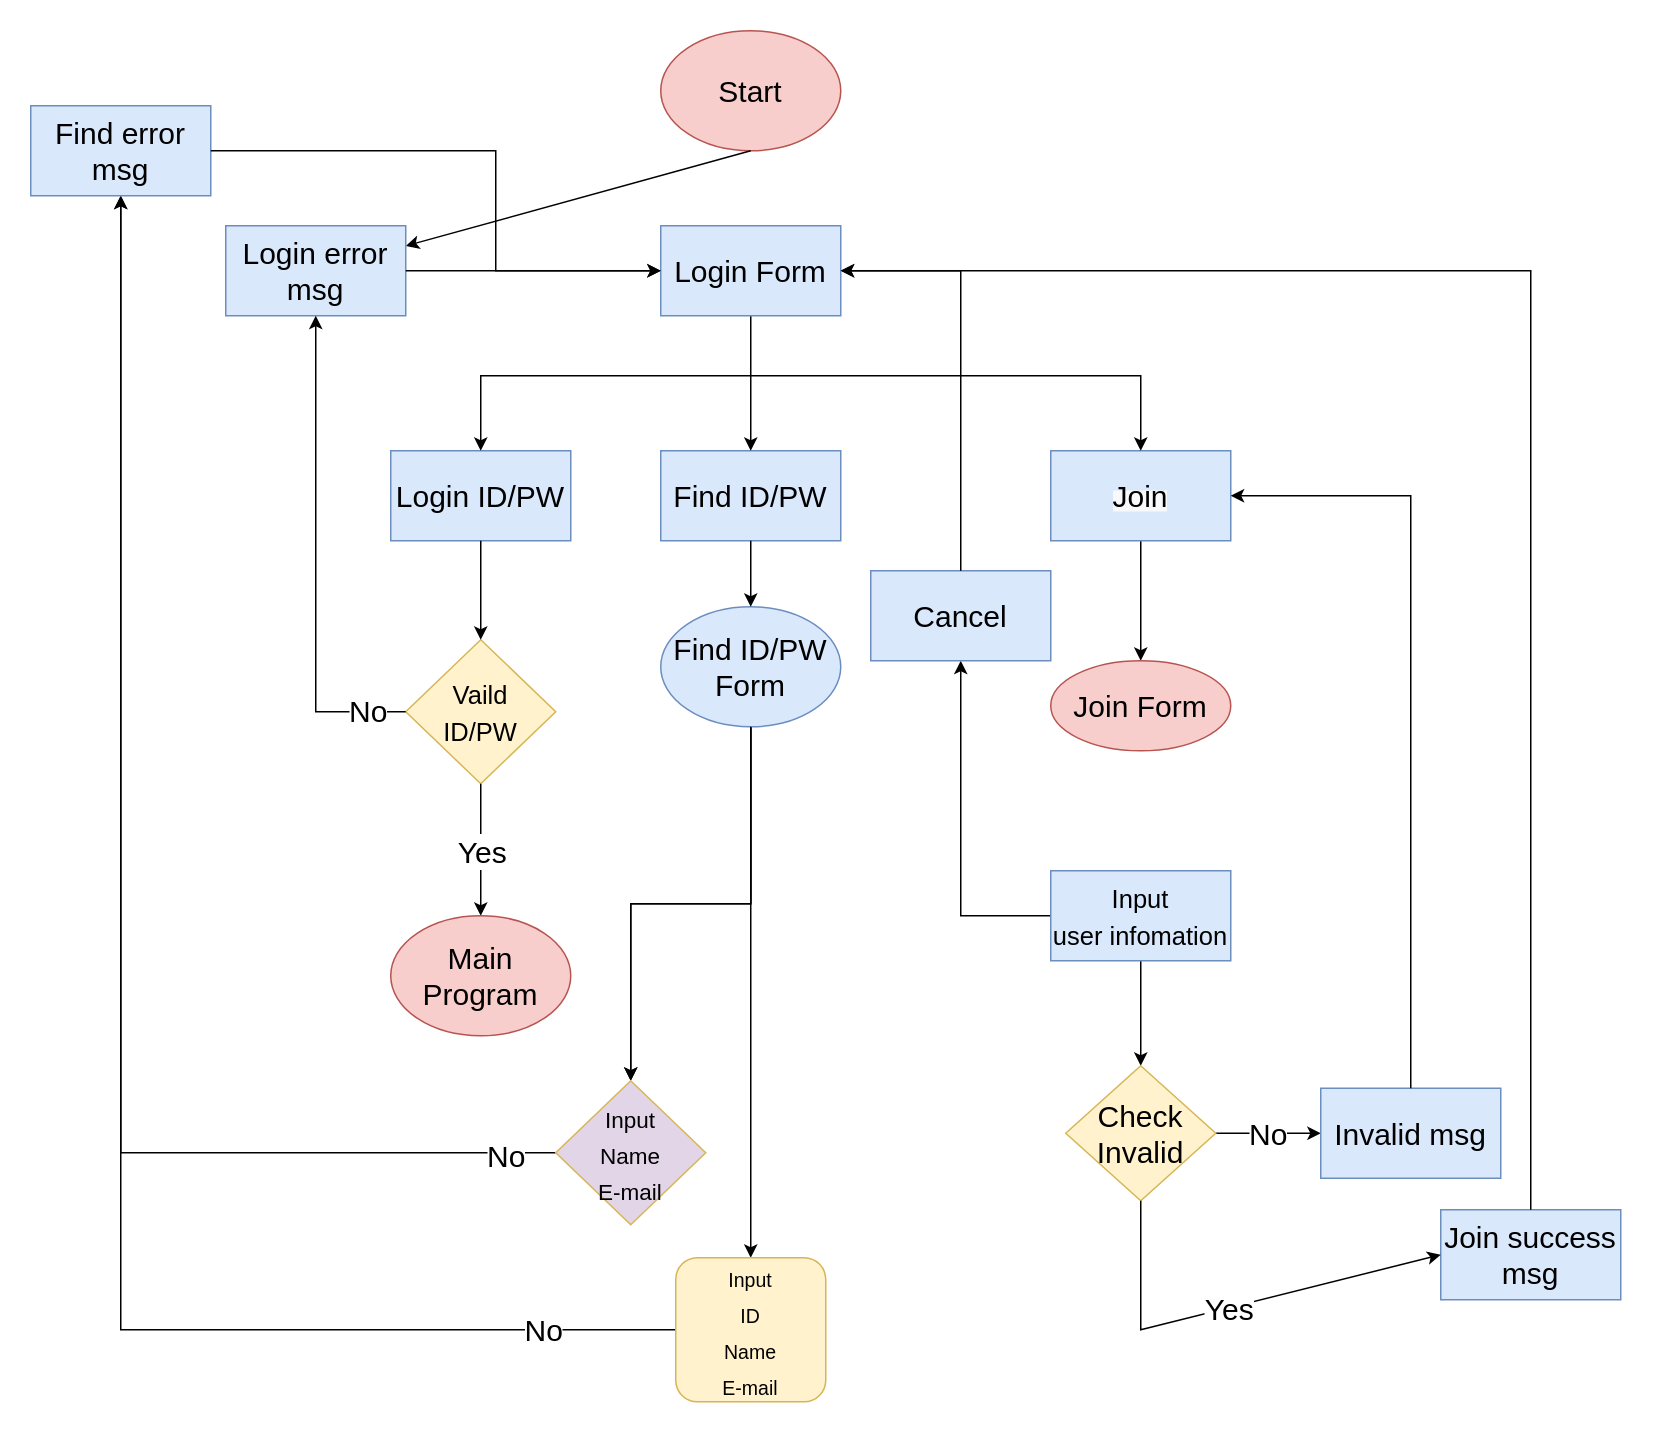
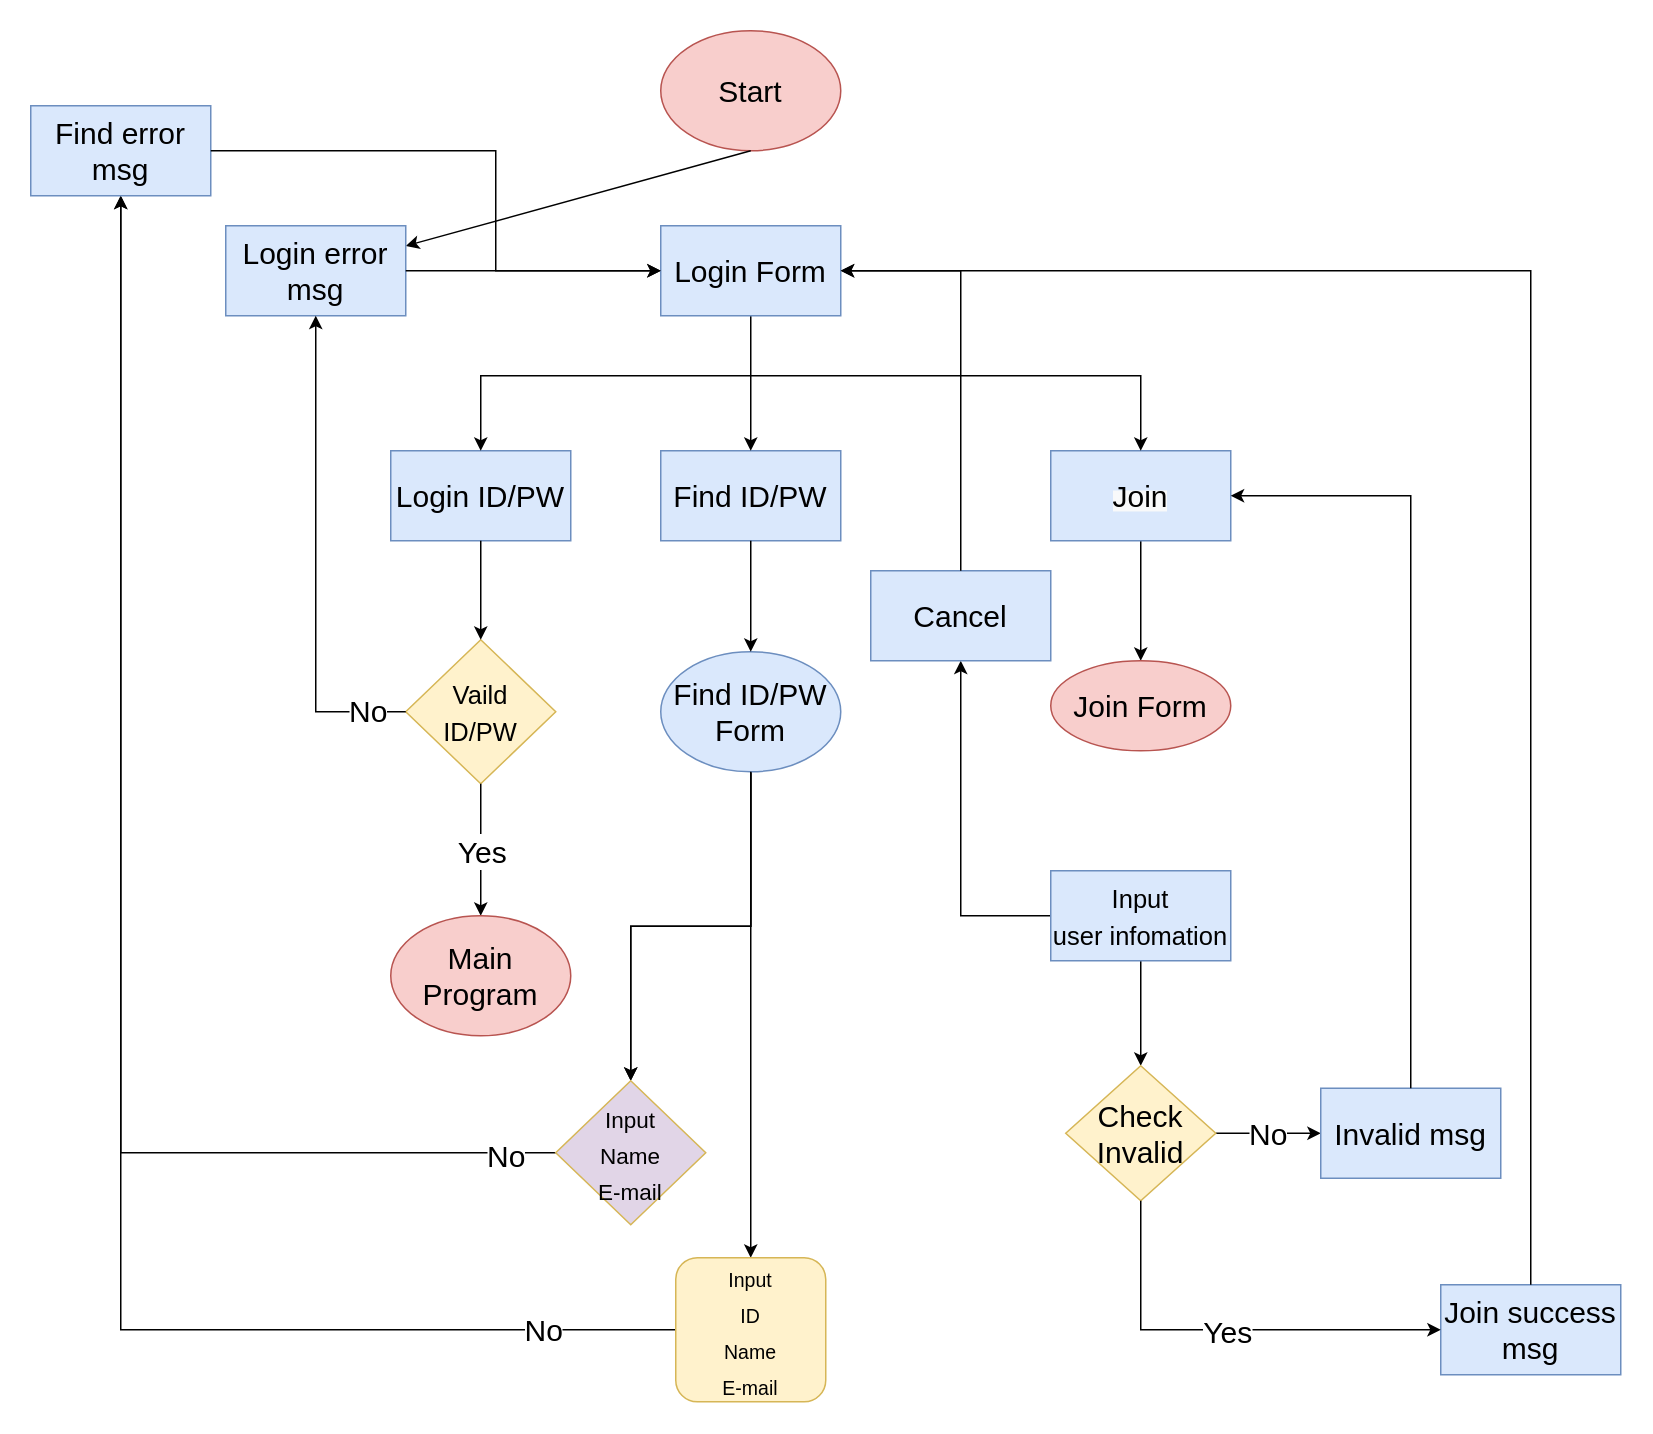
node "Find ID/PW Form": moved (751, 667) -> (751, 712)
node "Join success msg": moved (1531, 1255) -> (1531, 1330)
